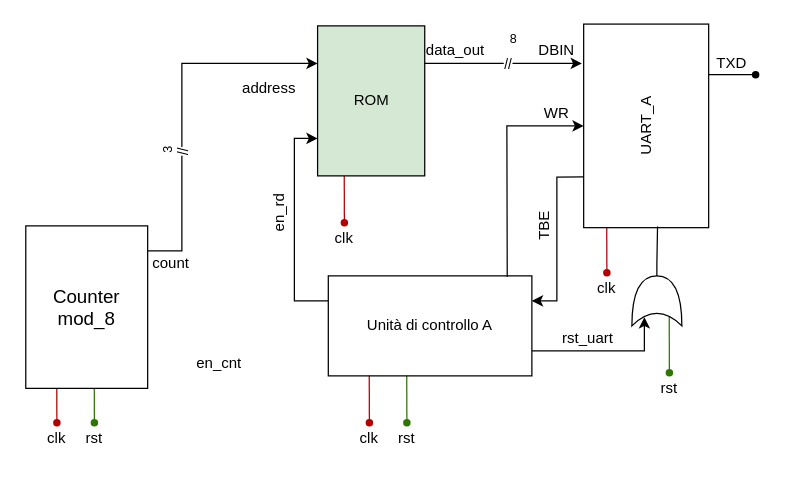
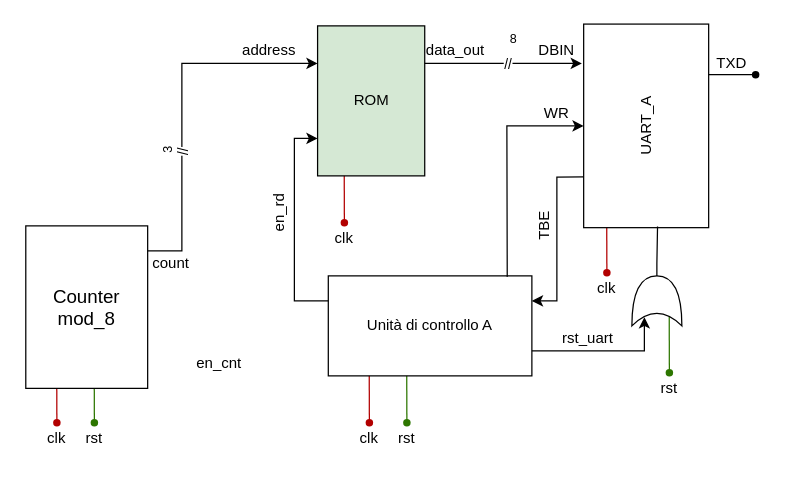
node "address": moved (269, 88) -> (269, 51)
